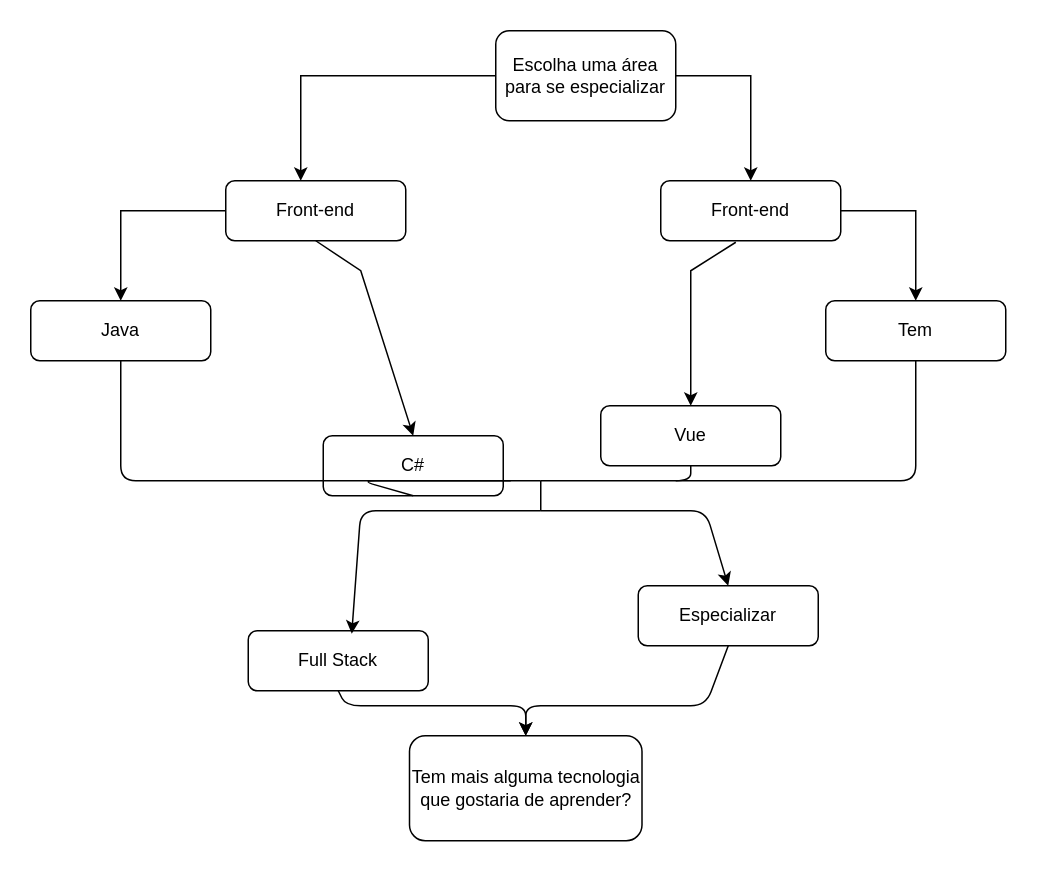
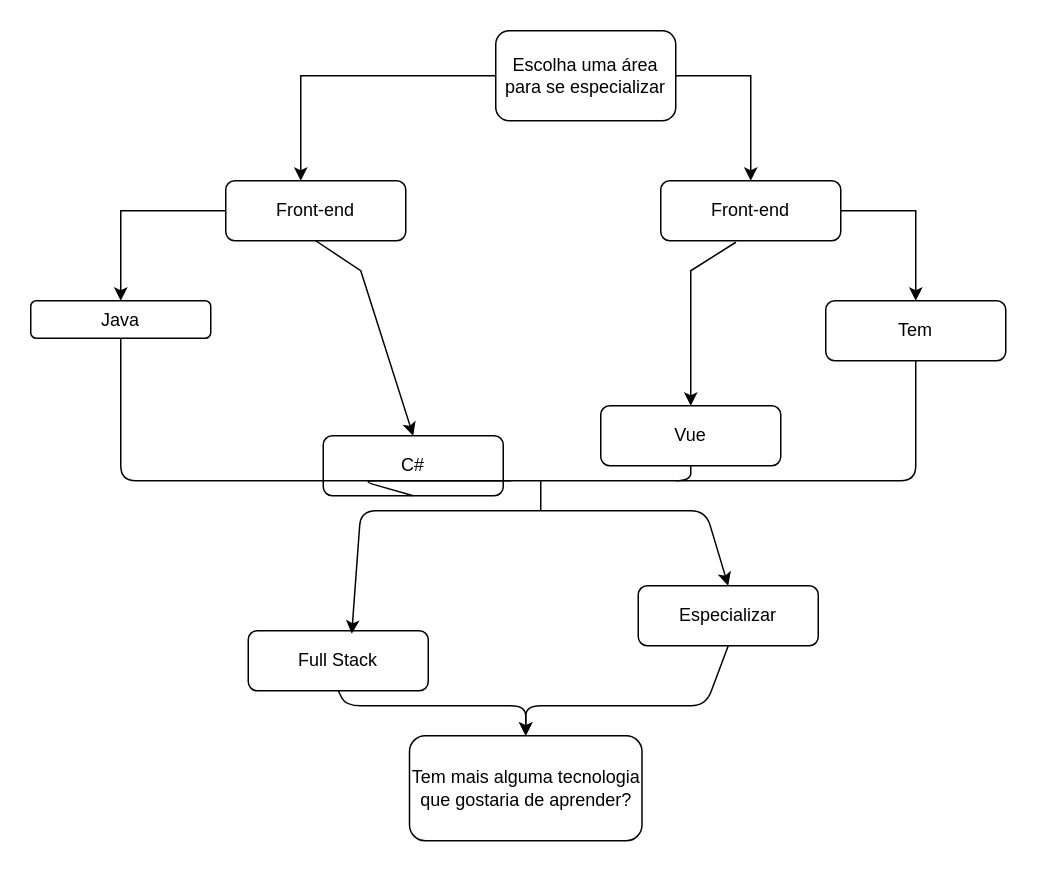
node "Java": size 180x60 -> 180x38
